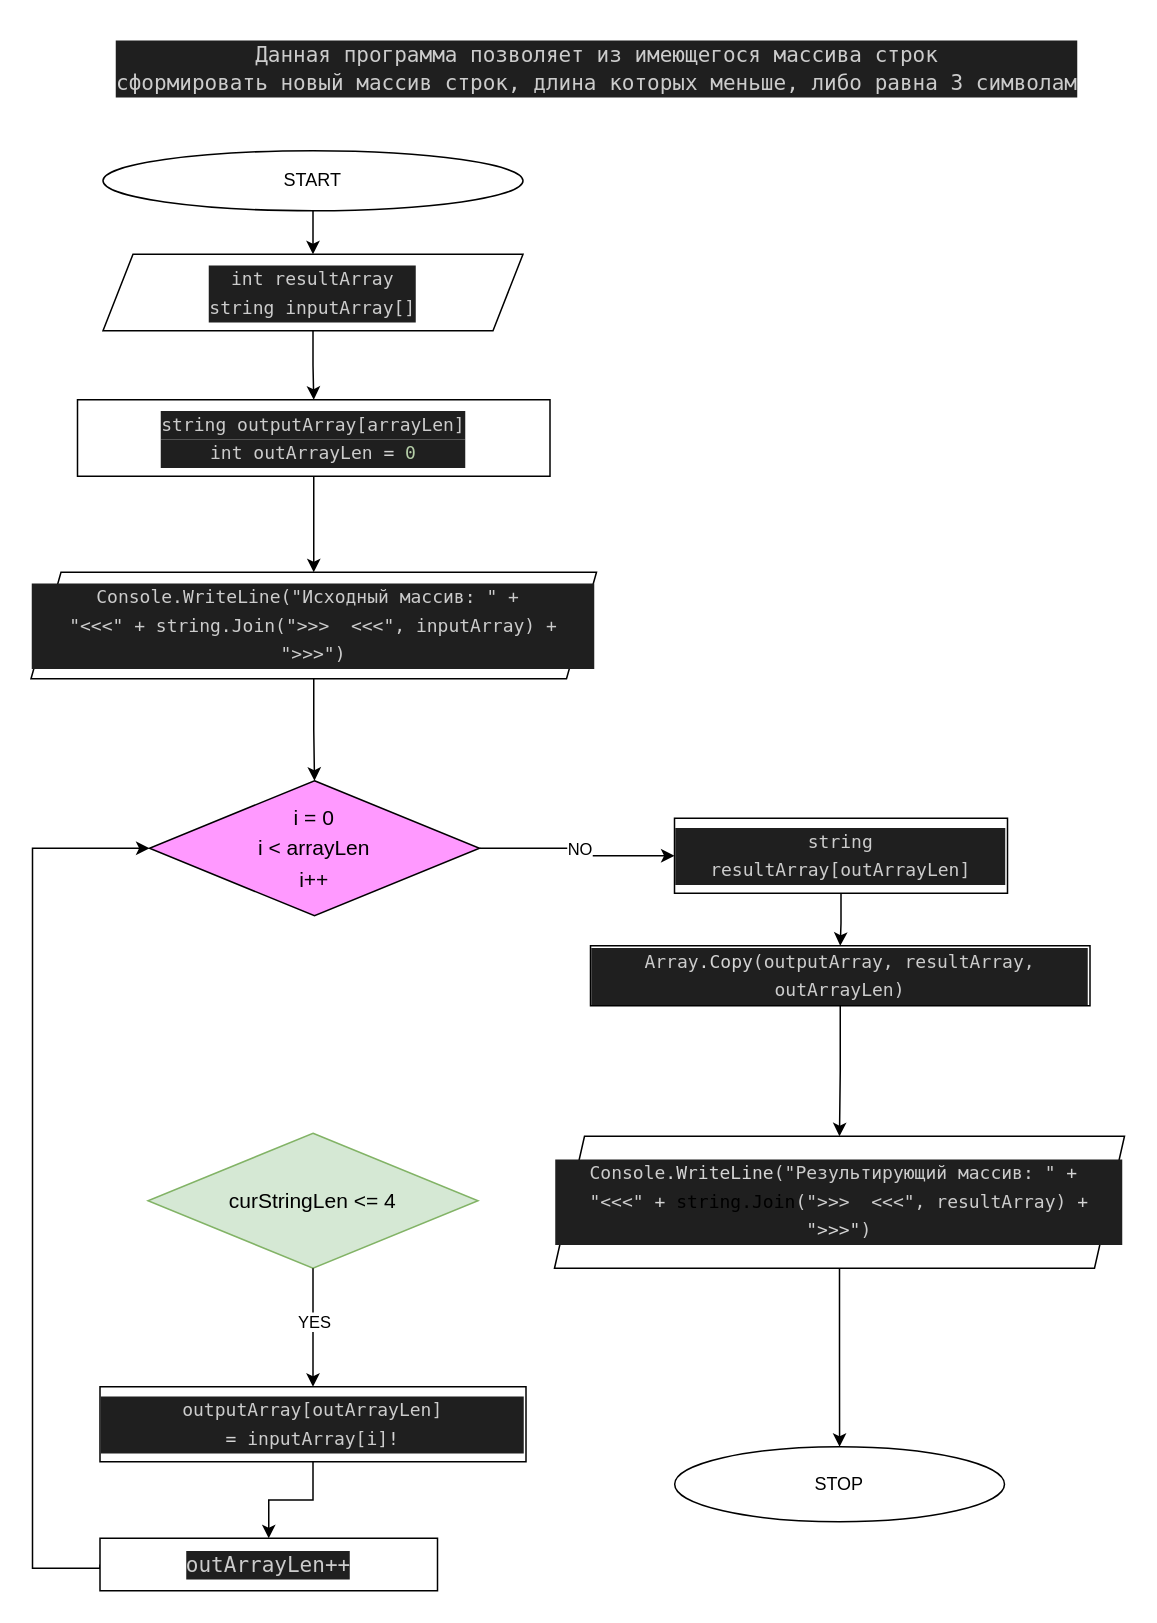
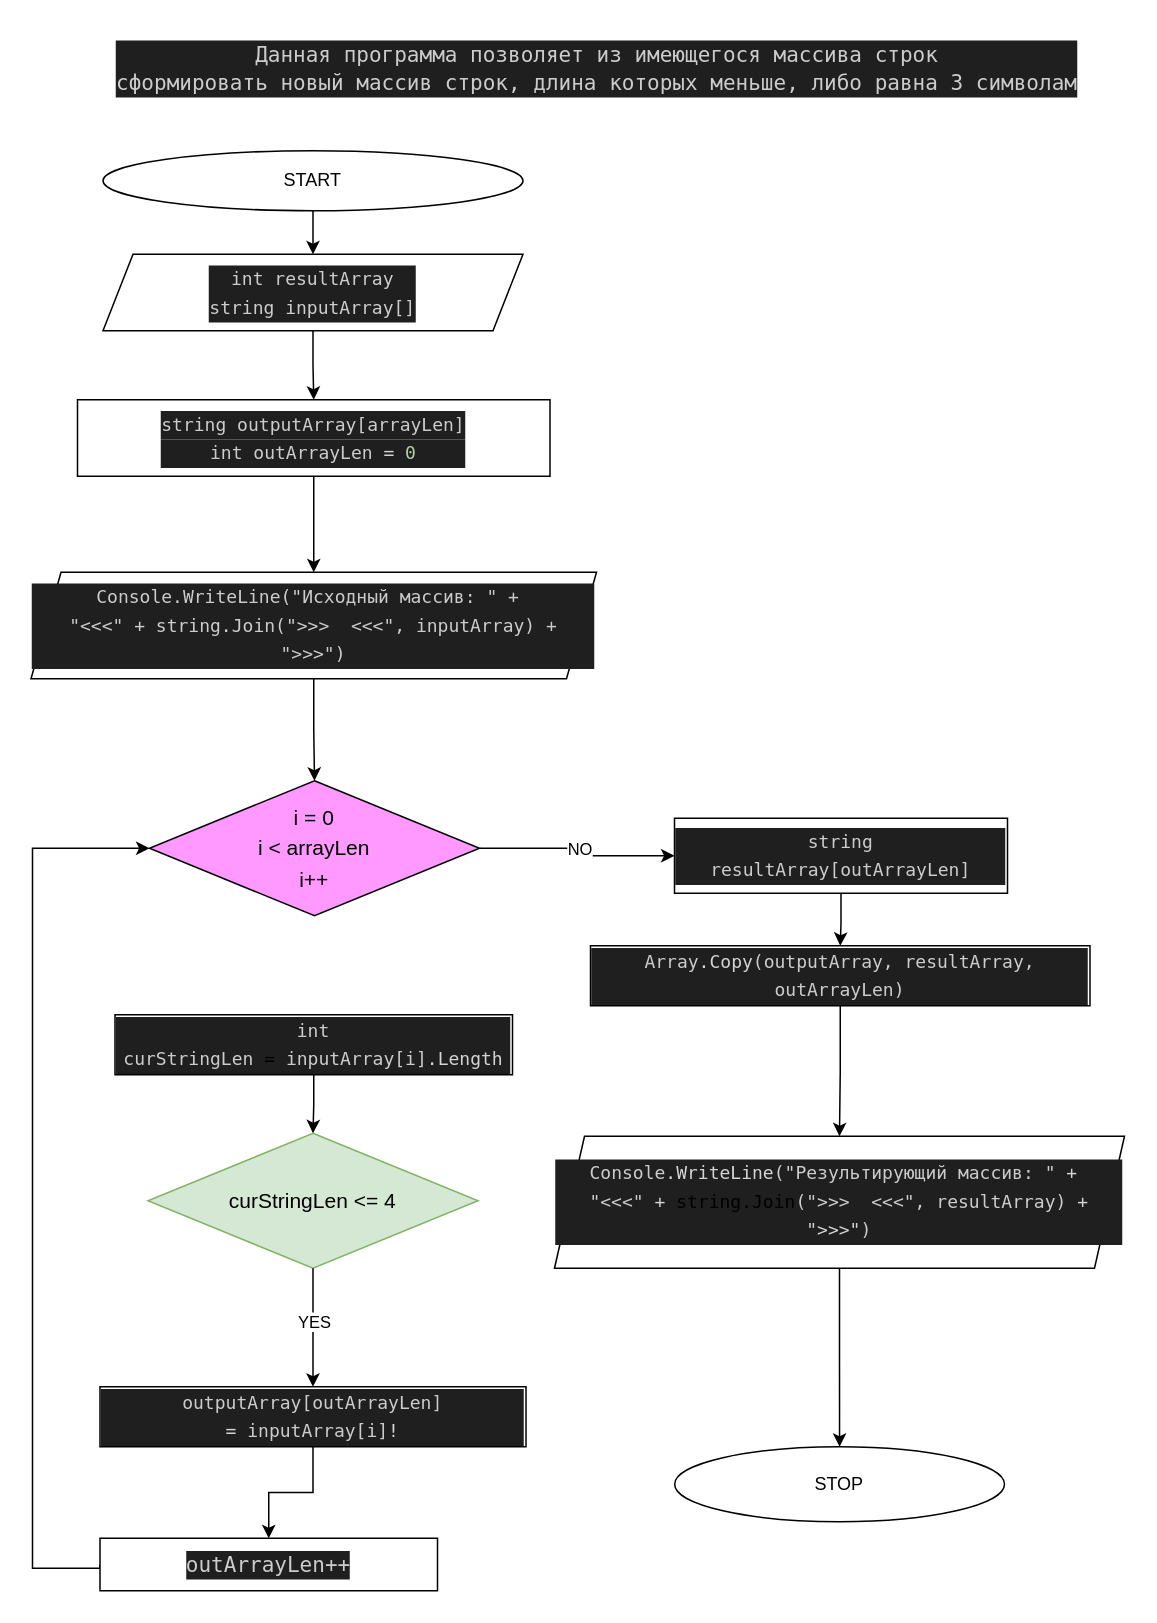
node "int curStringLen = inputArray[i].Length": added
edge "int curStringLen = inputArray[i].Length" -> "curStringLen <= 4": added
node "outputArray[outArrayLen] = inputArray[i]!": size 426x75 -> 426x60
